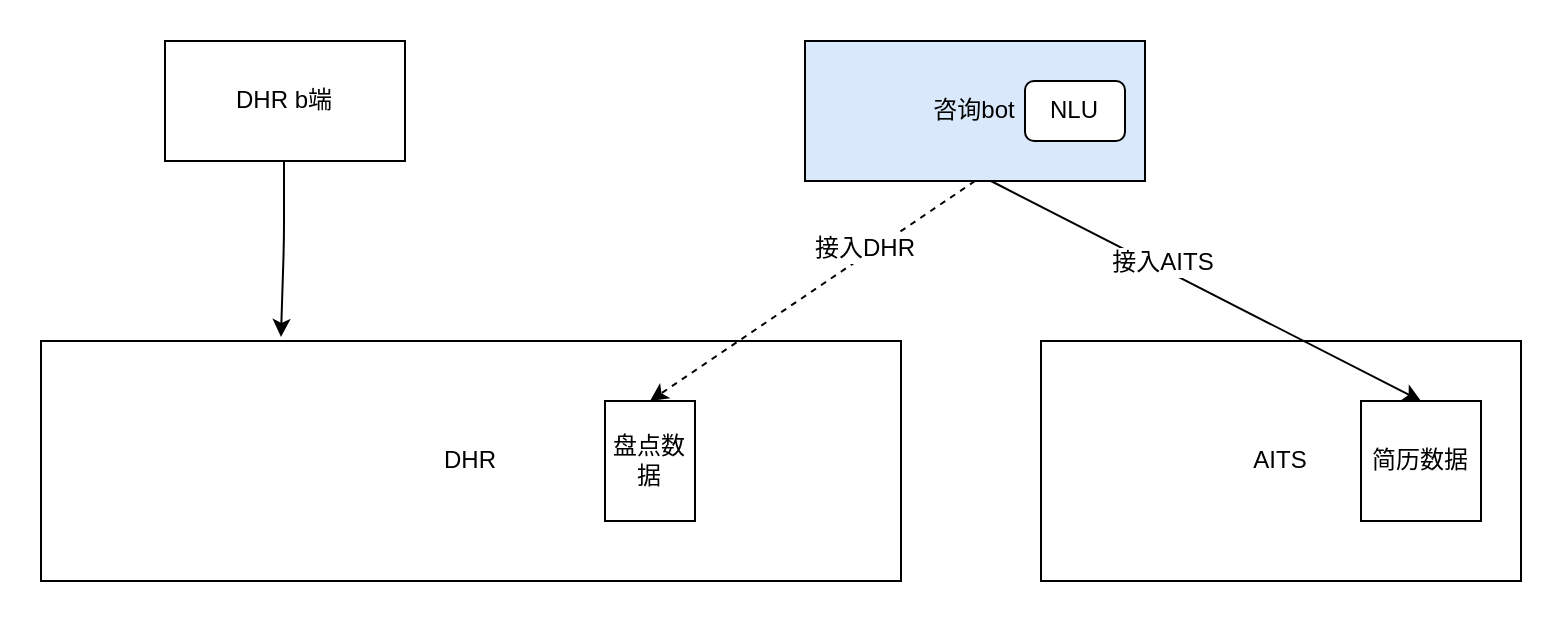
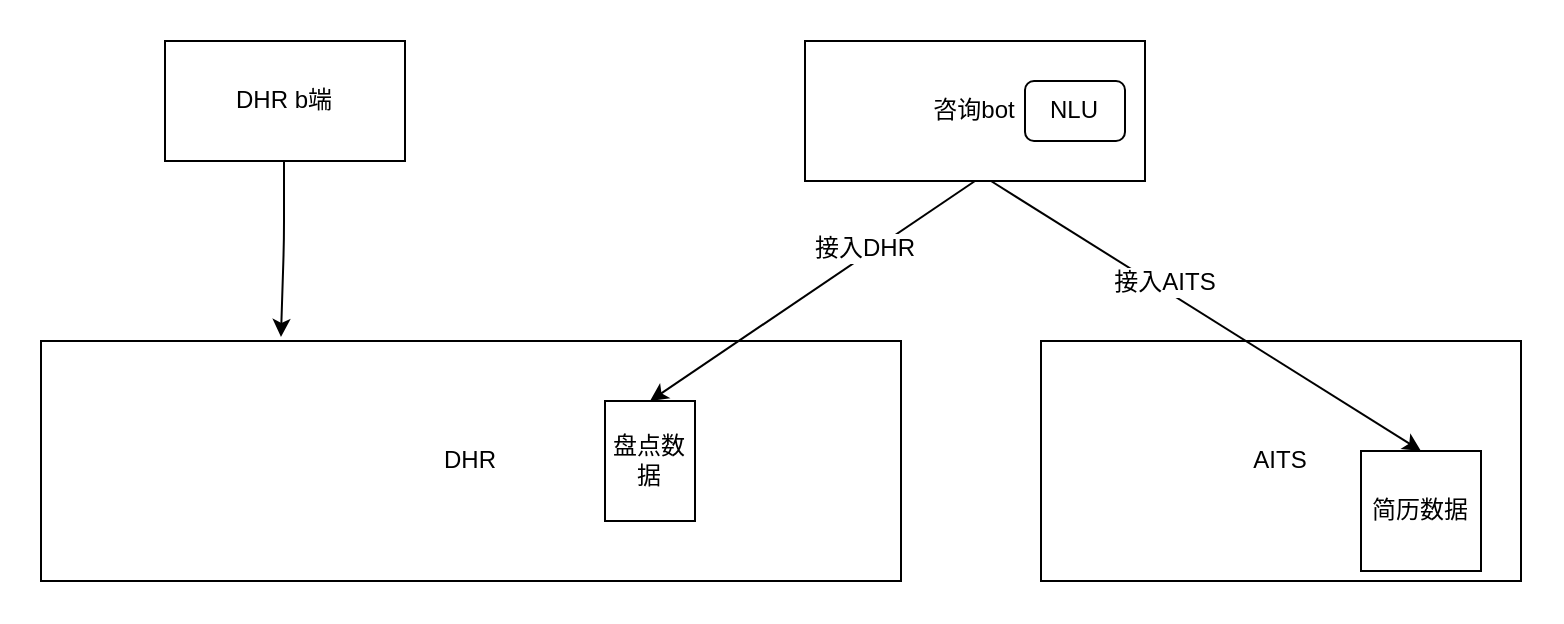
node "咨询bot": fillcolor #dae8fc -> #ffffff
edge "咨询bot" -> "盘点数据": style dashed -> solid
node "简历数据": moved (1421, 461) -> (1421, 511)
